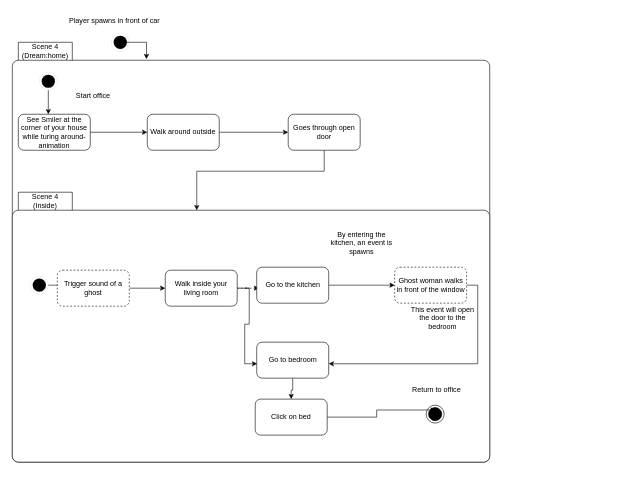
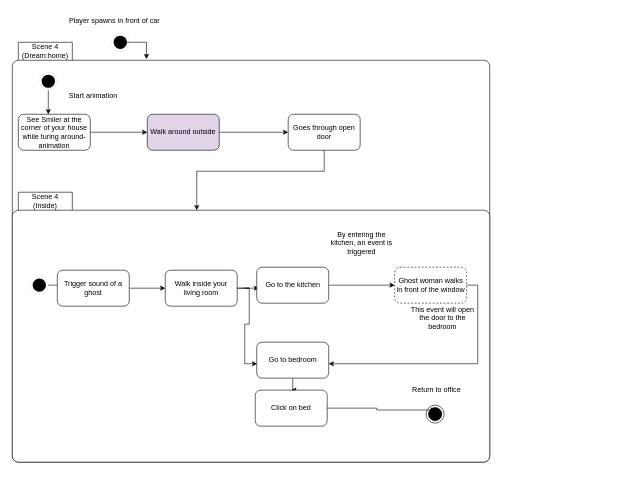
node "Start office": label "Start office" -> "Start animation"
node "Walk around outside": fillcolor #ffffff -> #e1d5e7
node "By entering the kitchen, an event is spawns": label "By entering the kitchen, an event is spawns" -> "By entering the kitchen, an event is triggered"
node "Trigger sound of a ghost": style dashed -> solid
edge "Walk inside your living room" -> "Go to the kitchen": style dashed -> solid
node "Click on bed": moved (291, 417) -> (291, 408)
